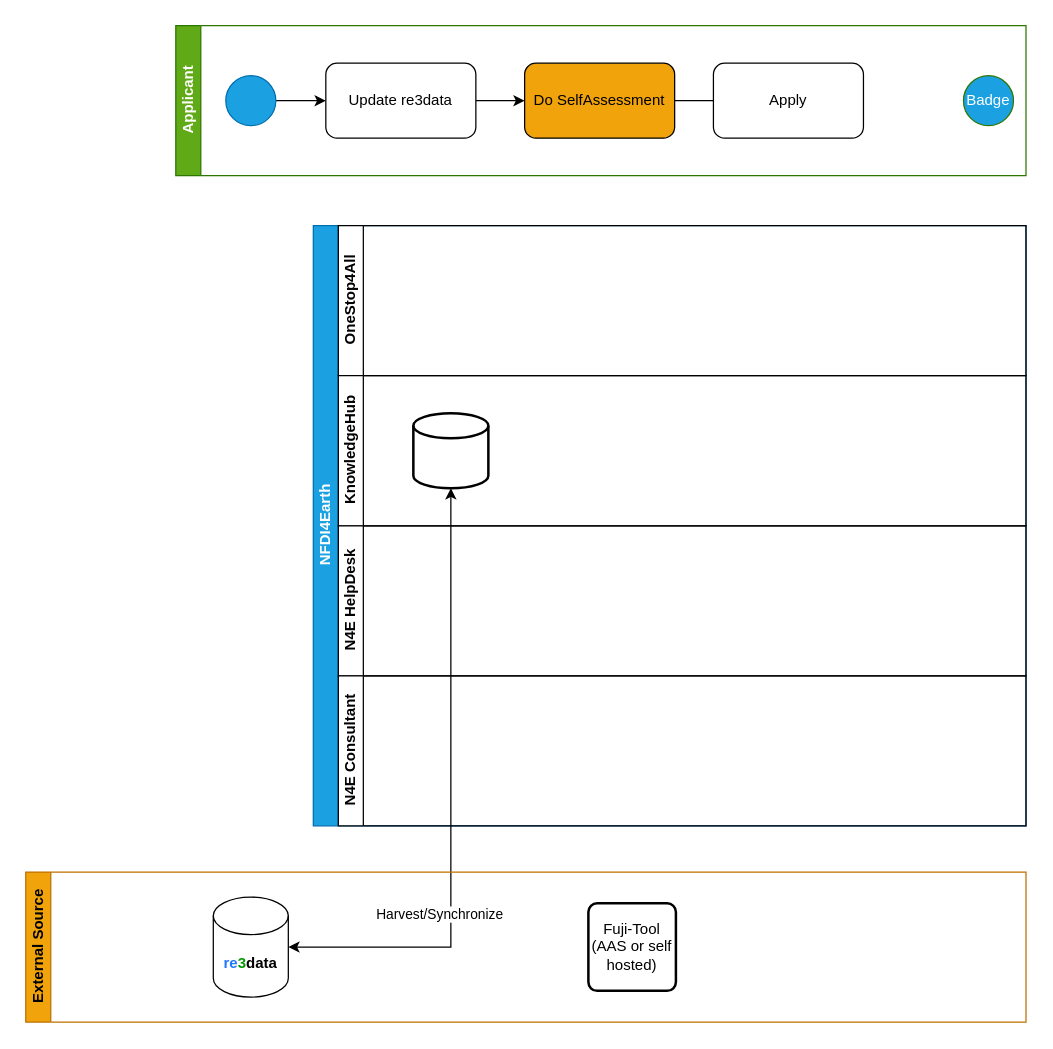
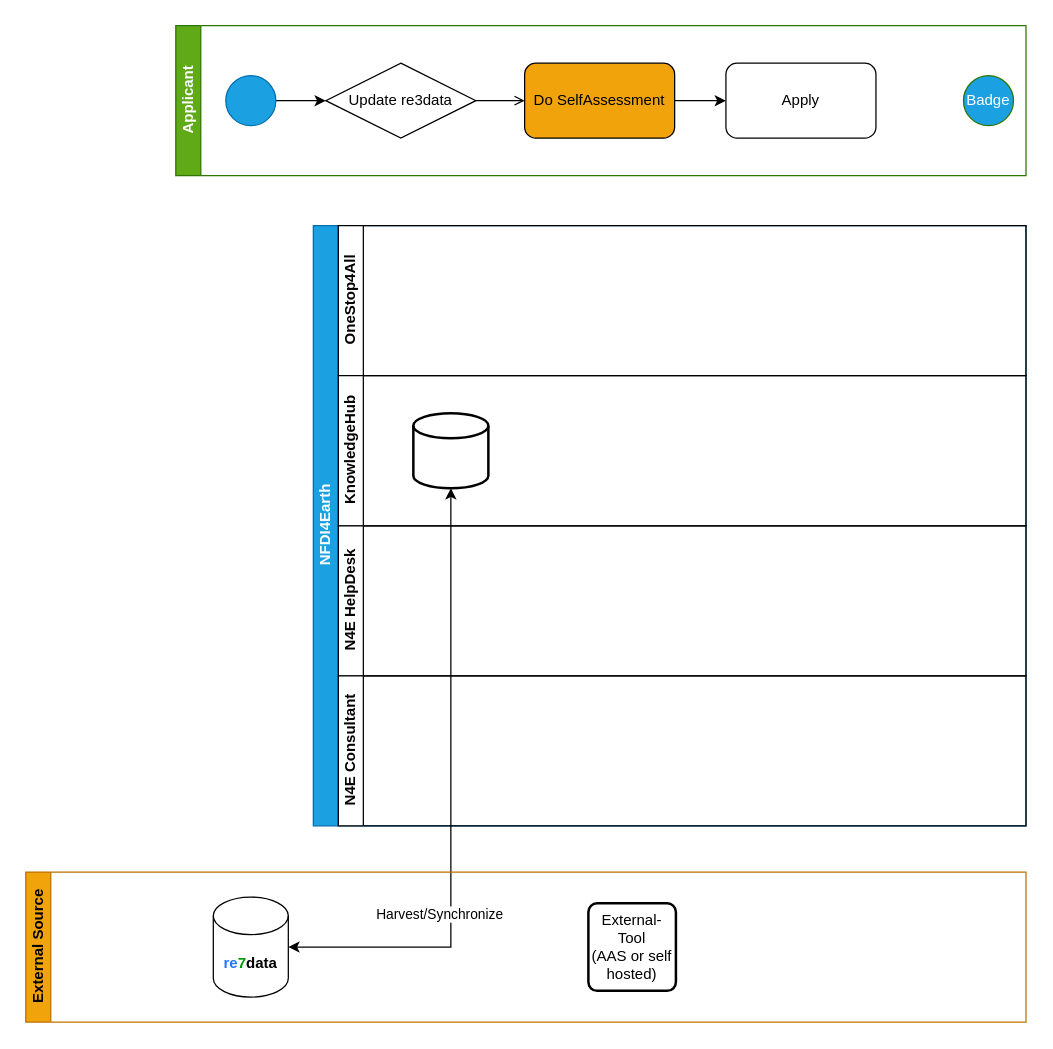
node "Update re3data": shape rounded rectangle -> diamond
edge "Update re3data" -> "Do SelfAssessment": arrowhead classic -> open
node "Apply": moved (788, 101) -> (801, 101)
node "Fuji-Tool (AAS or self hosted)": label "Fuji-Tool (AAS or self hosted)" -> "External-Tool (AAS or self hosted)"
node "re3data": label "re3data" -> "re7data"
